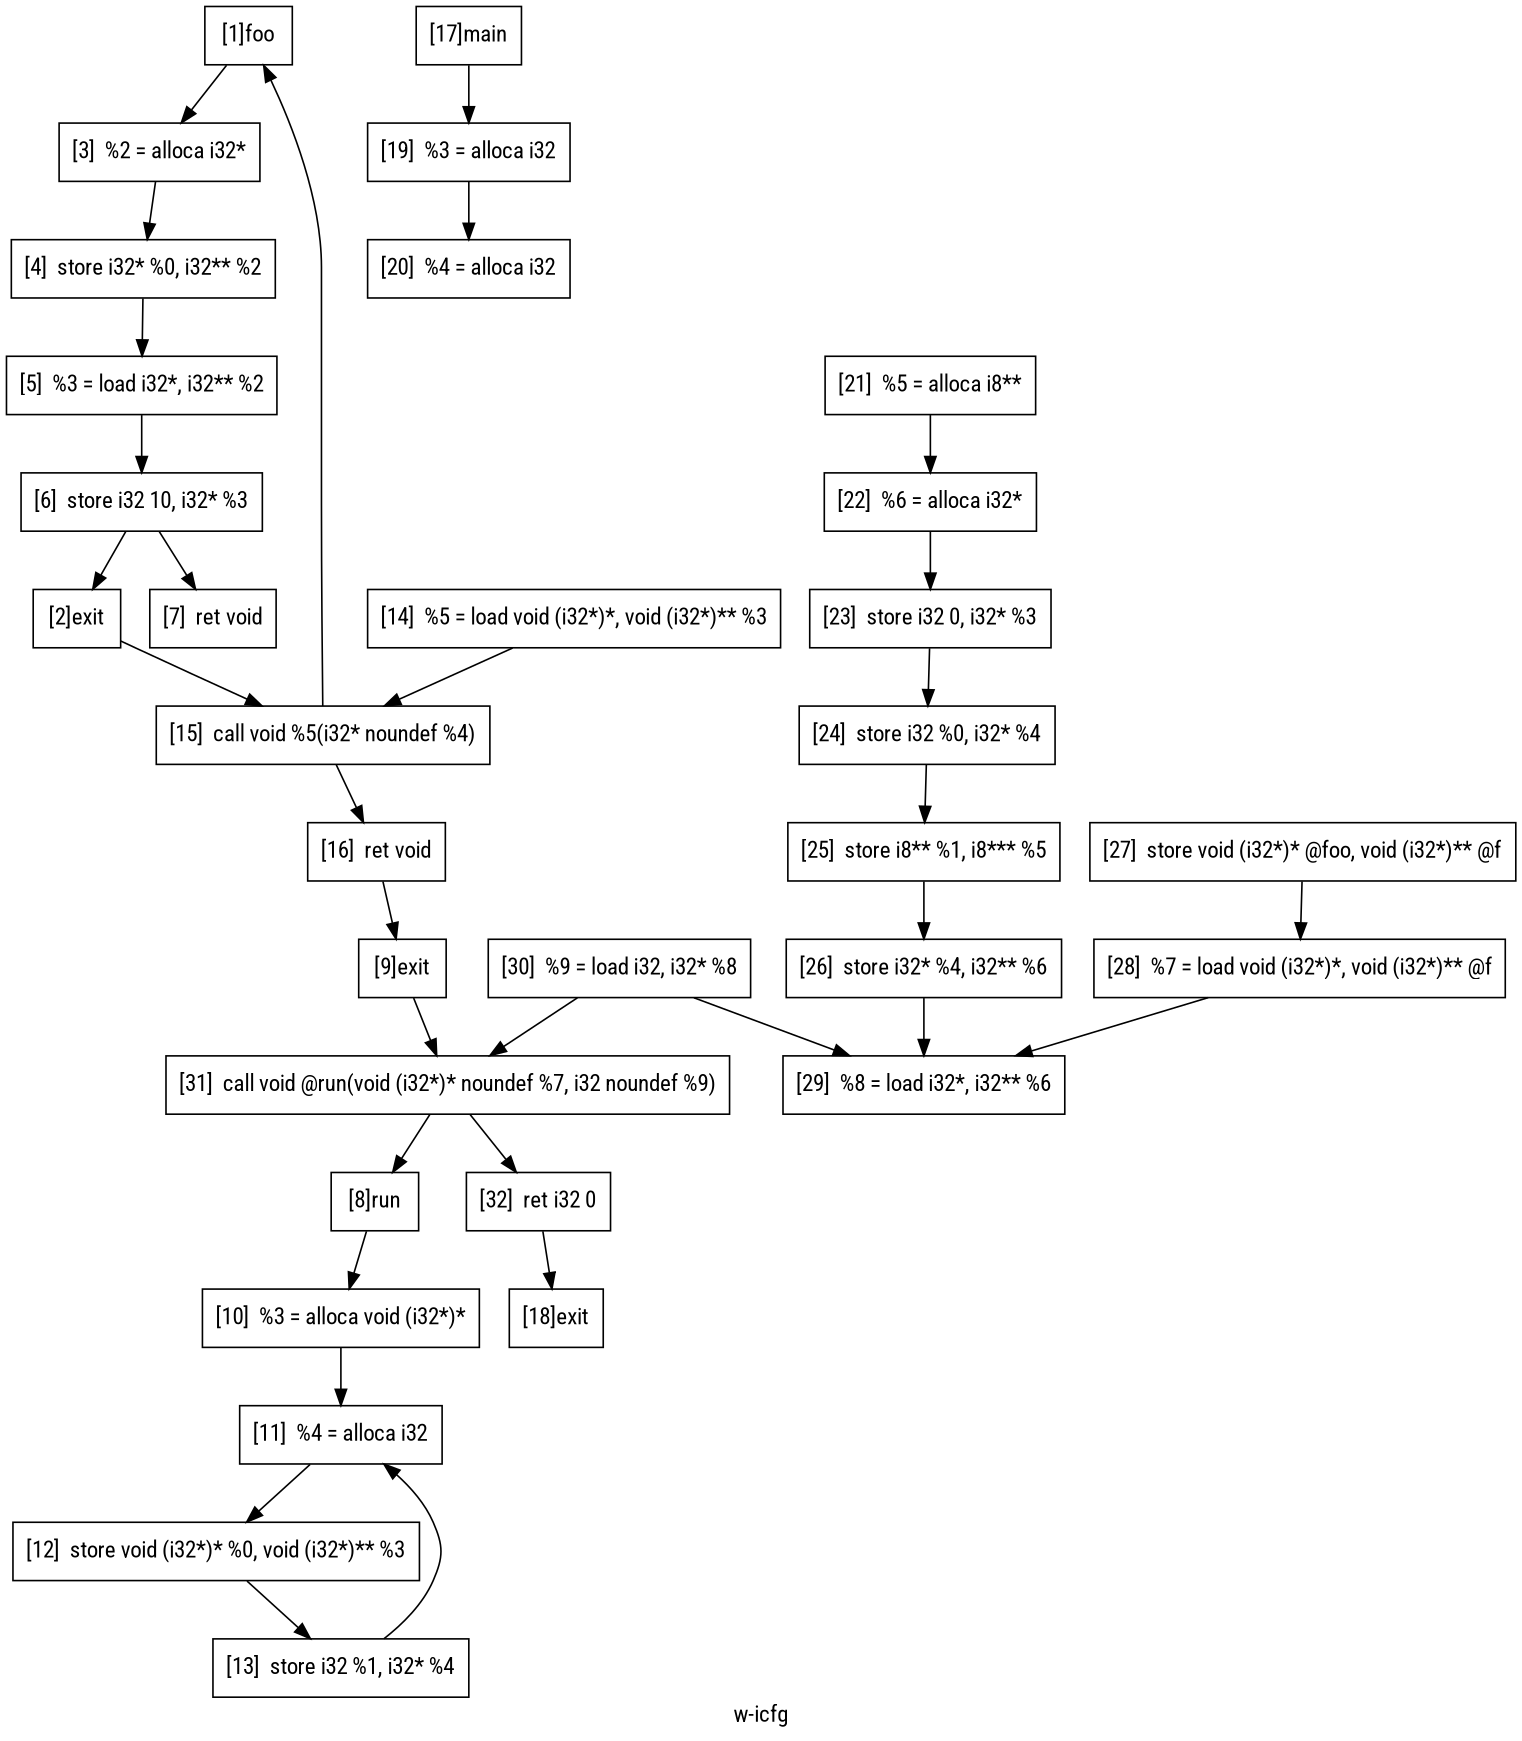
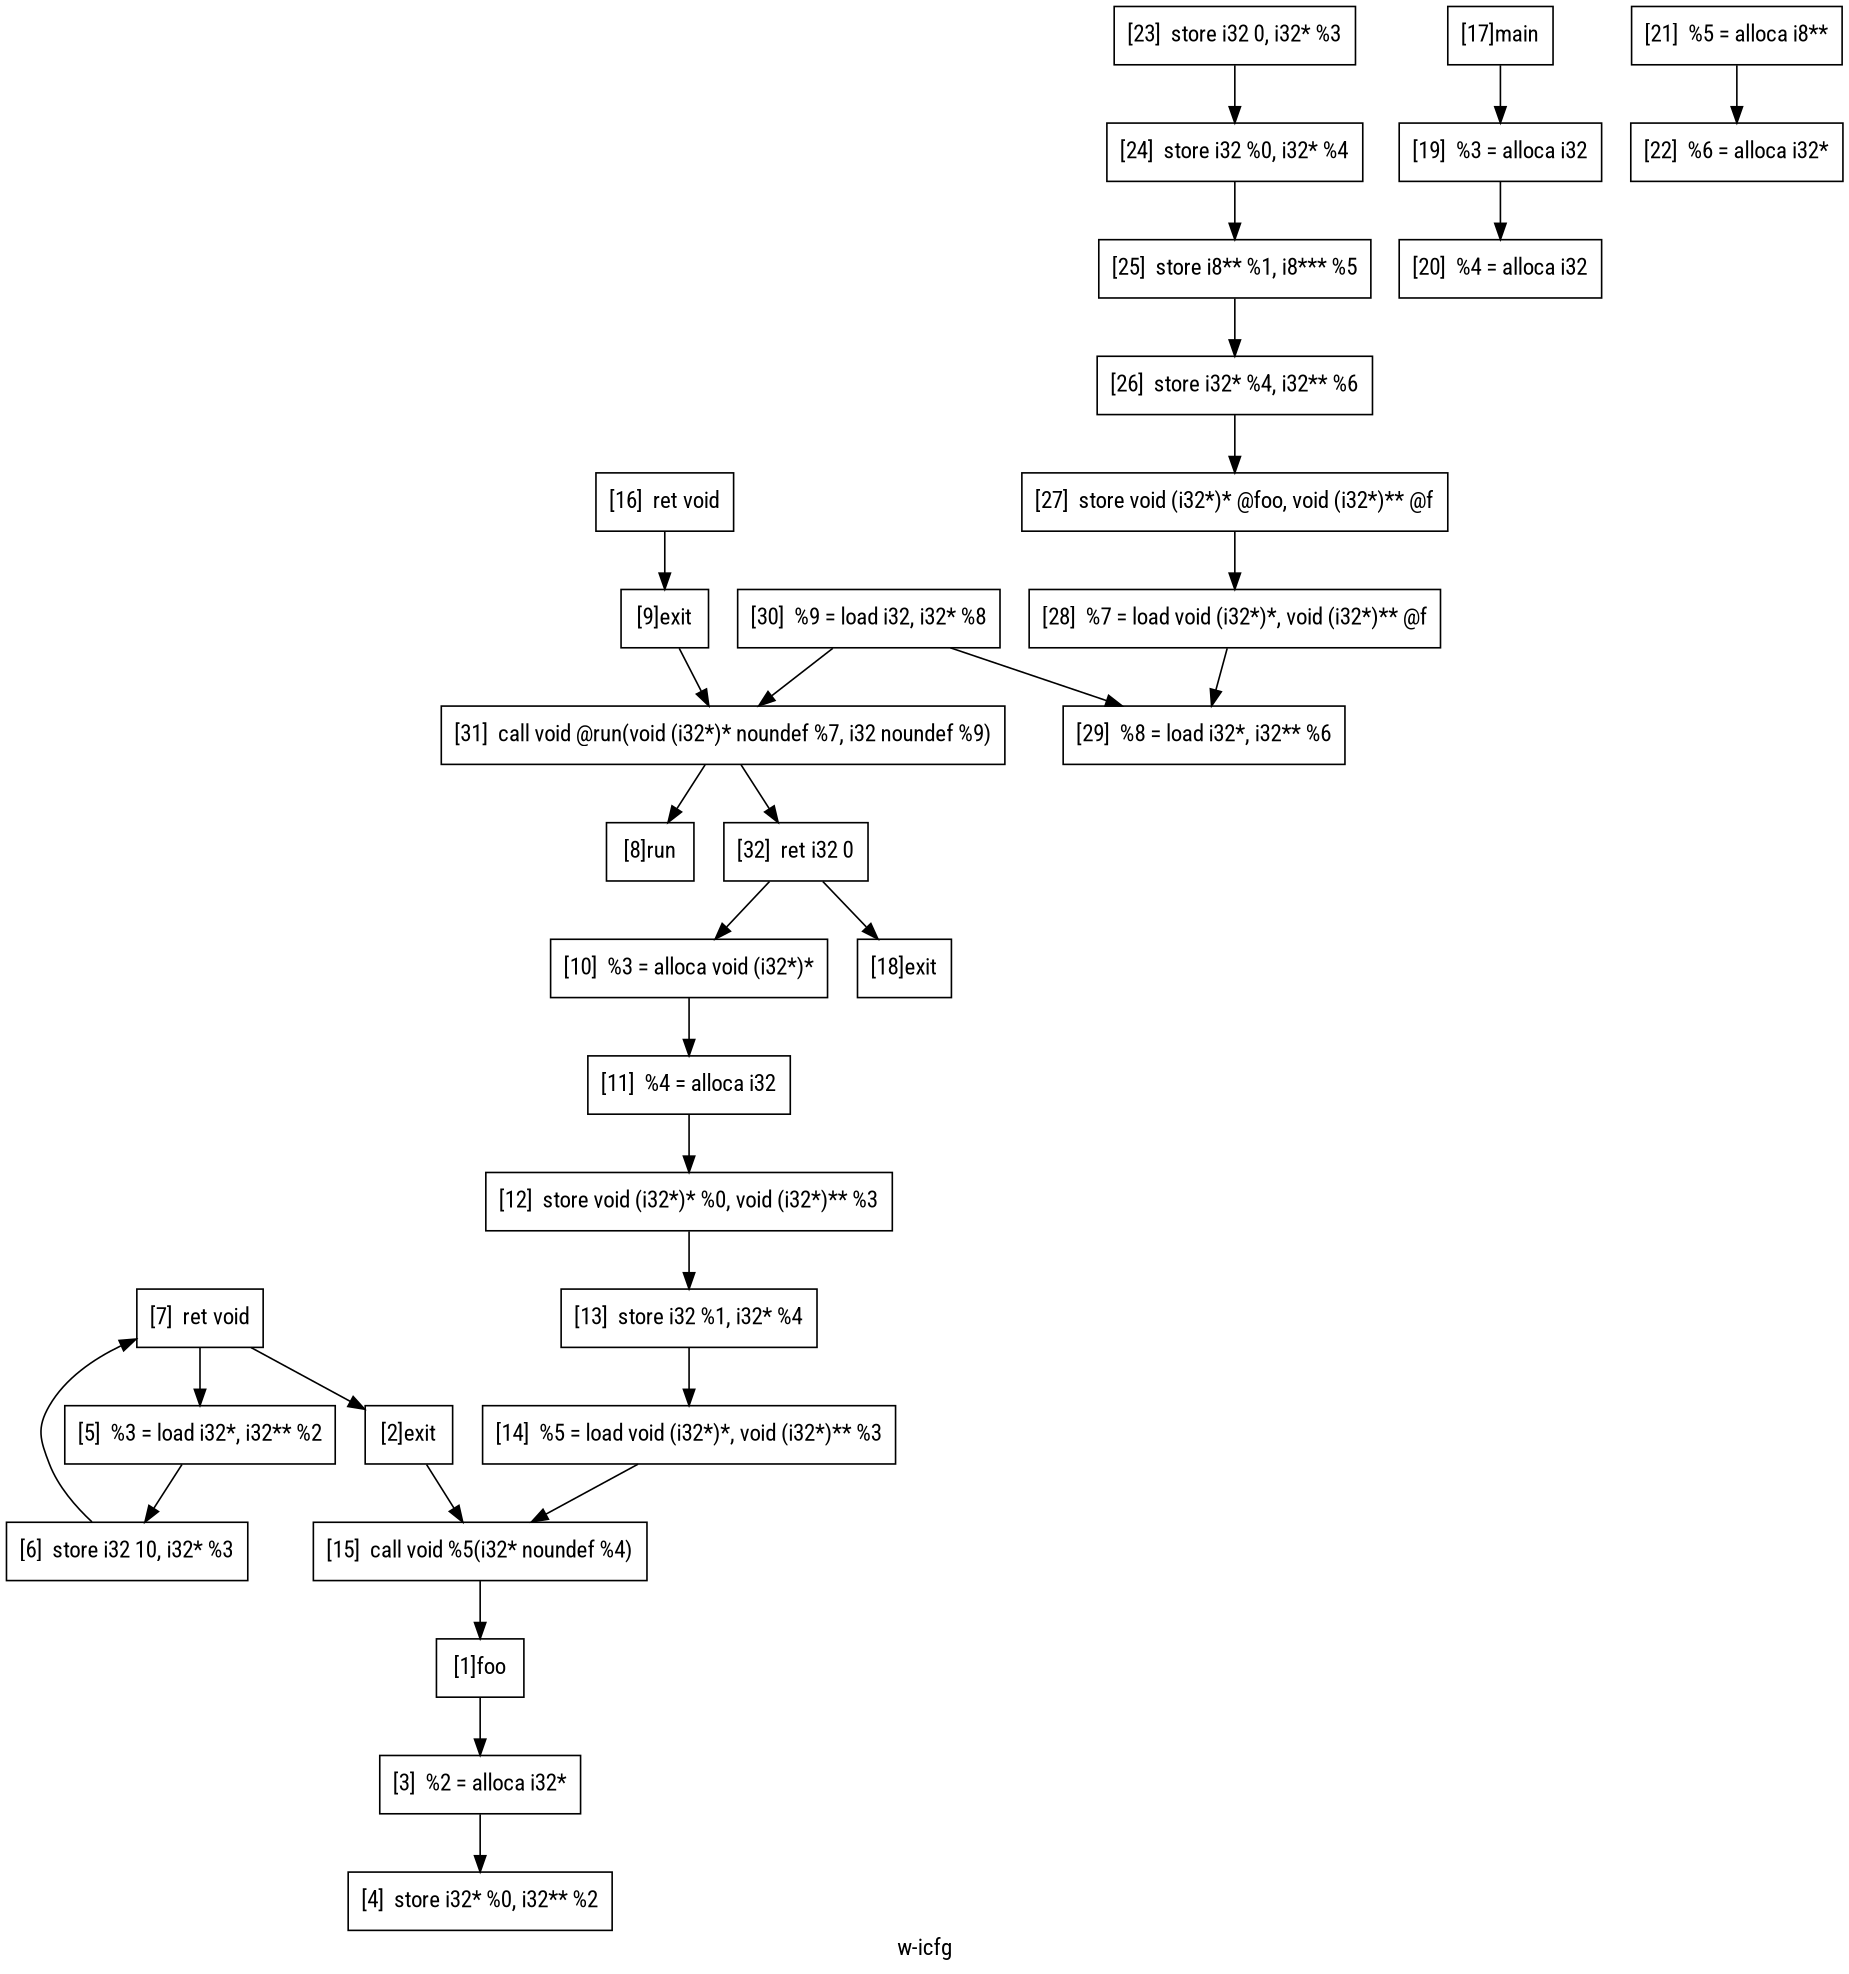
edge "[4]  store i32* %0, i32** %2" -> "[5]  %3 = load i32*, i32** %2": now "[7]  ret void" -> "[5]  %3 = load i32*, i32** %2"
edge "[22]  %6 = alloca i32*" -> "[23]  store i32 0, i32* %3": removed
edge "[6]  store i32 10, i32* %3" -> "[2]exit": now "[7]  ret void" -> "[2]exit"
edge "[15]  call void %5(i32* noundef %4)" -> "[16]  ret void": removed
edge "[26]  store i32* %4, i32** %6" -> "[29]  %8 = load i32*, i32** %6": now "[26]  store i32* %4, i32** %6" -> "[27]  store void (i32*)* @foo, void (i32*)** @f"
edge "[8]run" -> "[10]  %3 = alloca void (i32*)*": now "[32]  ret i32 0" -> "[10]  %3 = alloca void (i32*)*"
edge "[13]  store i32 %1, i32* %4" -> "[11]  %4 = alloca i32": now "[13]  store i32 %1, i32* %4" -> "[14]  %5 = load void (i32*)*, void (i32*)** %3"
